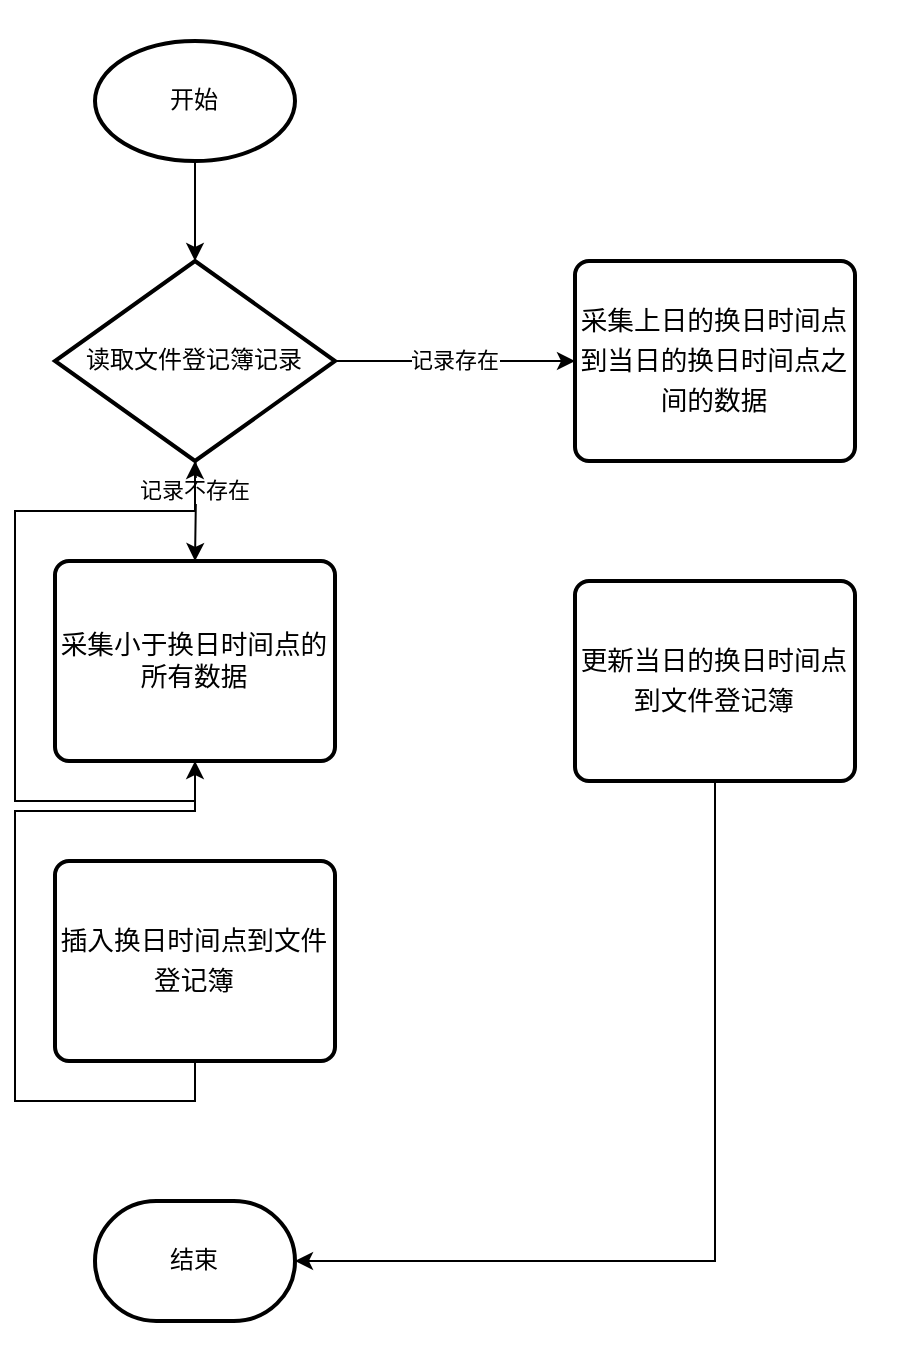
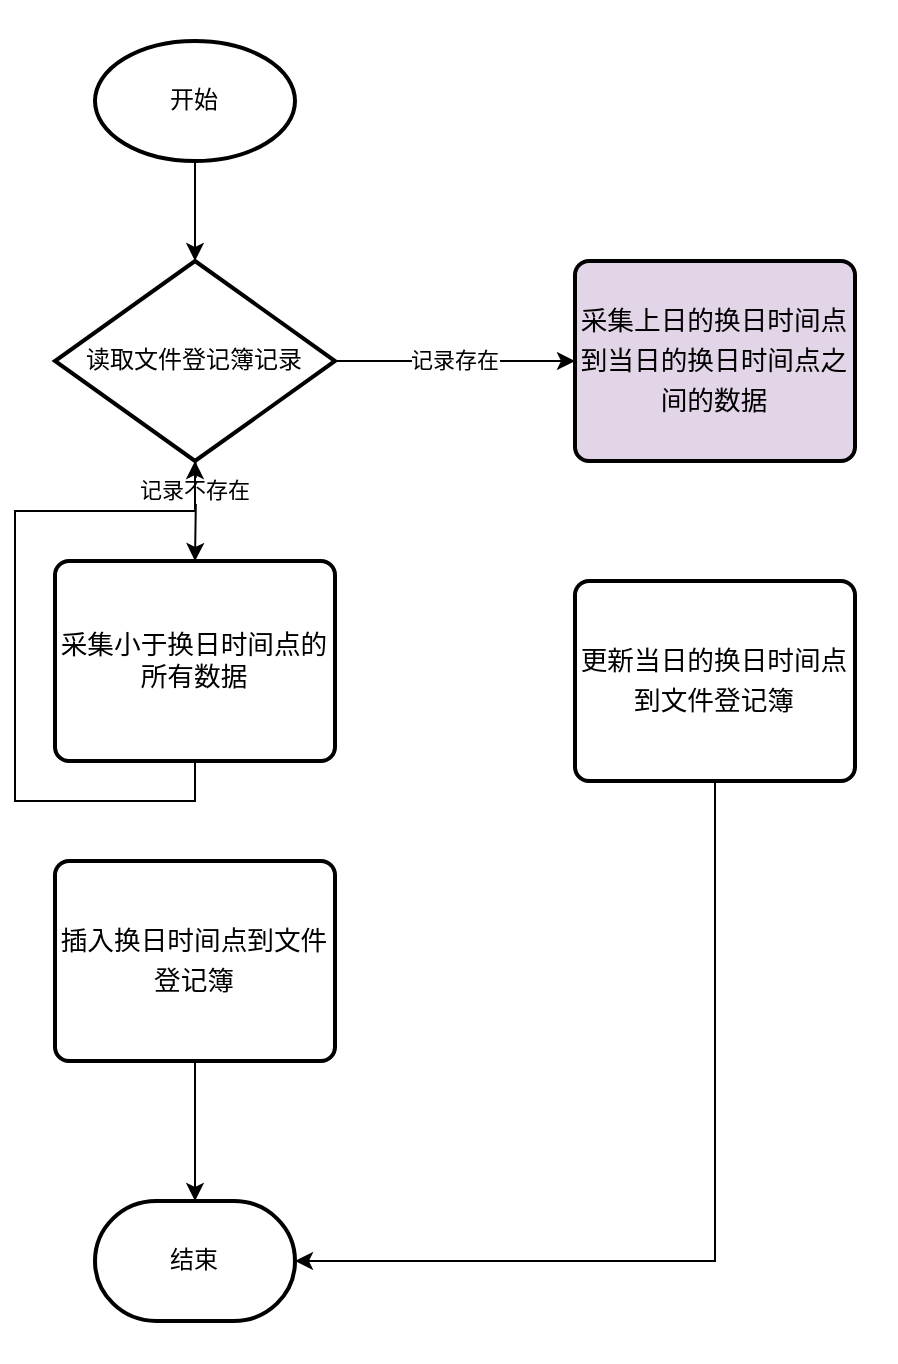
node "采集上日的换日时间点到当日的换日时间点之间的数据": fillcolor #ffffff -> #e1d5e7
edge "插入换日时间点到文件登记簿" -> "采集小于换日时间点的所有数据": now "插入换日时间点到文件登记簿" -> "结束"
